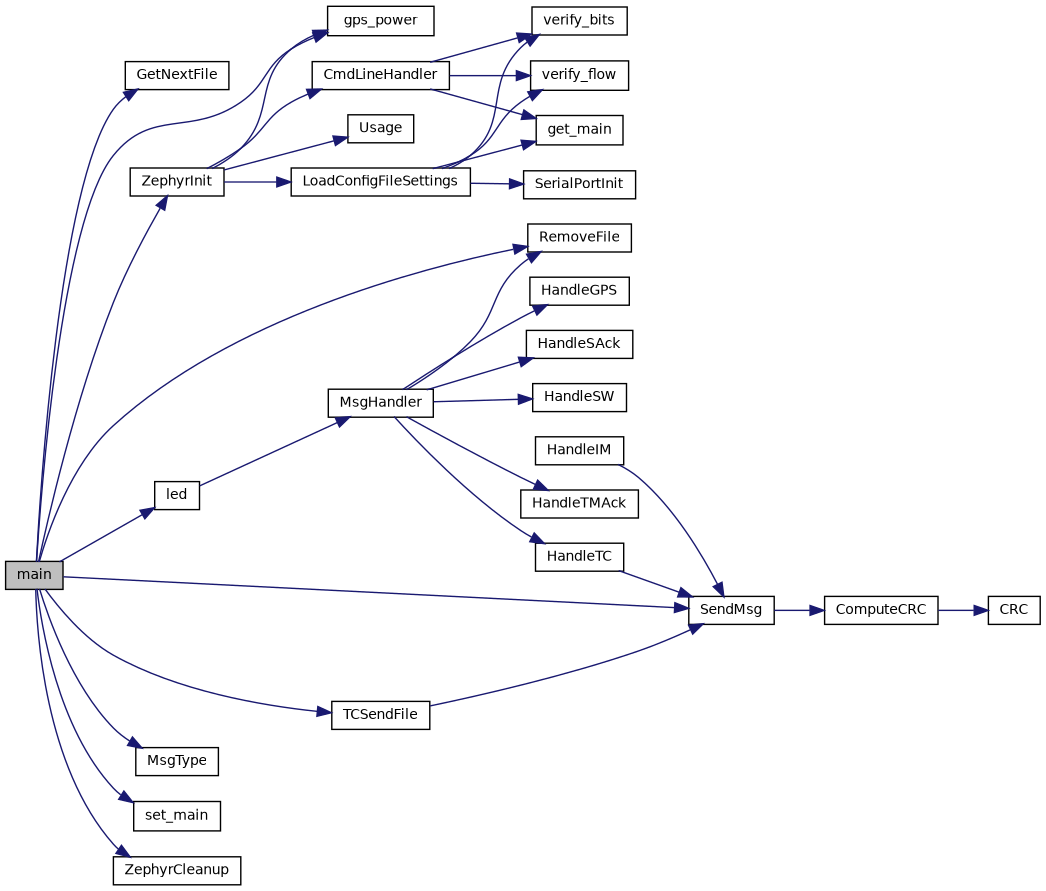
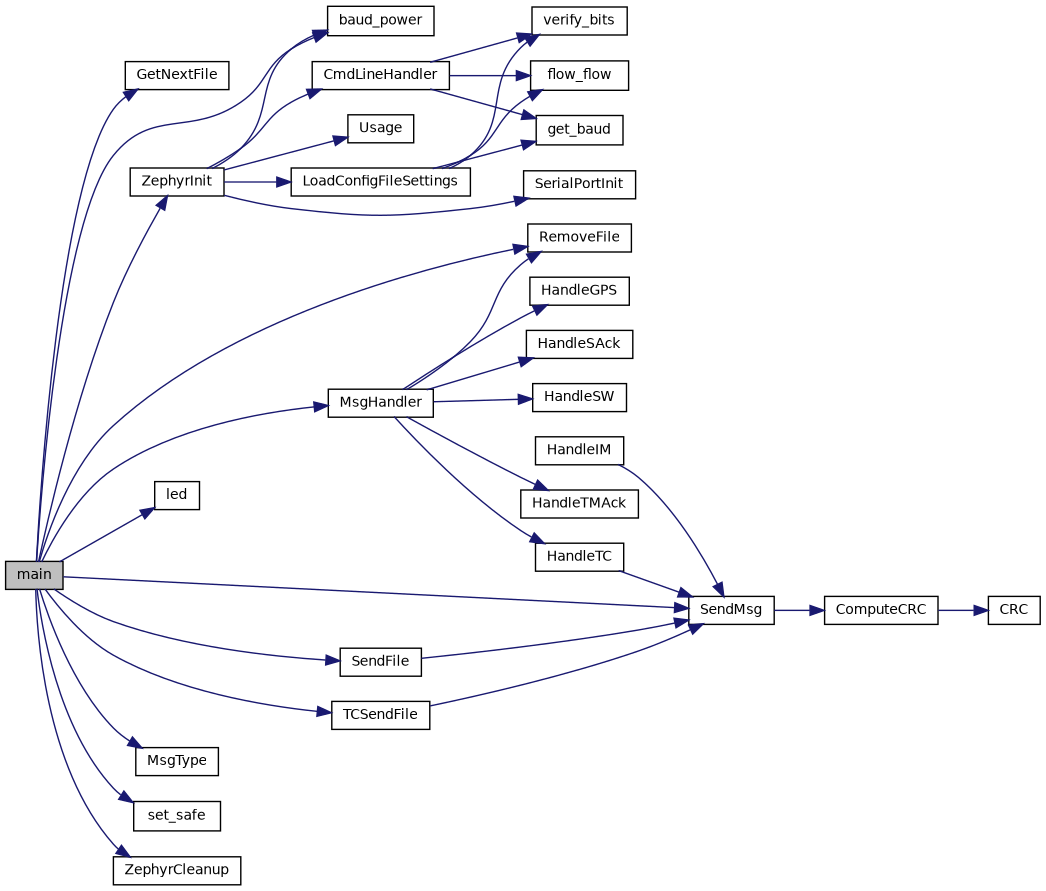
node "gps_power": label "gps_power" -> "baud_power"
node "verify_flow": label "verify_flow" -> "flow_flow"
node "get_main": label "get_main" -> "get_baud"
edge "LoadConfigFileSettings" -> "SerialPortInit": now "ZephyrInit" -> "SerialPortInit"
edge "led" -> "MsgHandler": now "main" -> "MsgHandler"
node "SendFile": added
node "set_main": label "set_main" -> "set_safe"
